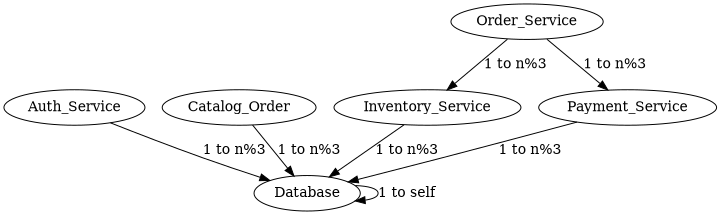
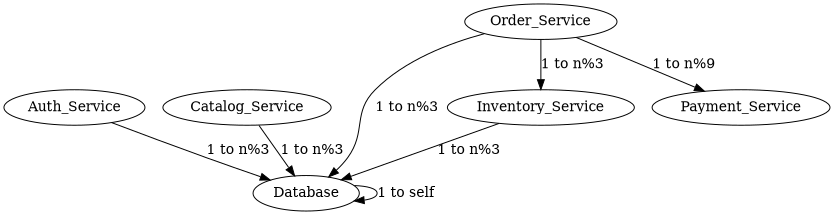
edge "Order_Service" -> "Payment_Service": label "1 to n%3" -> "1 to n%9"
node "Catalog_Order": label "Catalog_Order" -> "Catalog_Service"
edge "Payment_Service" -> "Database": now "Order_Service" -> "Database"
